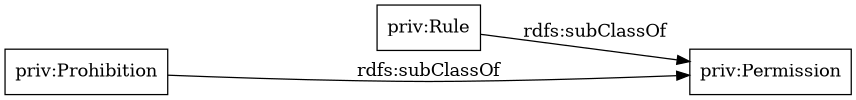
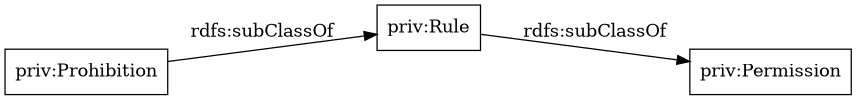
edge "priv:Prohibition" -> "priv:Permission": now "priv:Prohibition" -> "priv:Rule"
